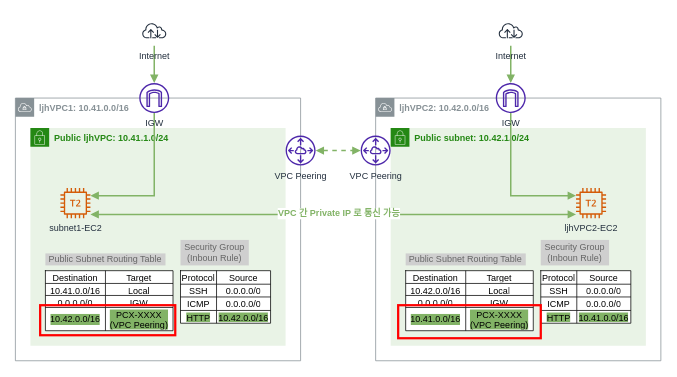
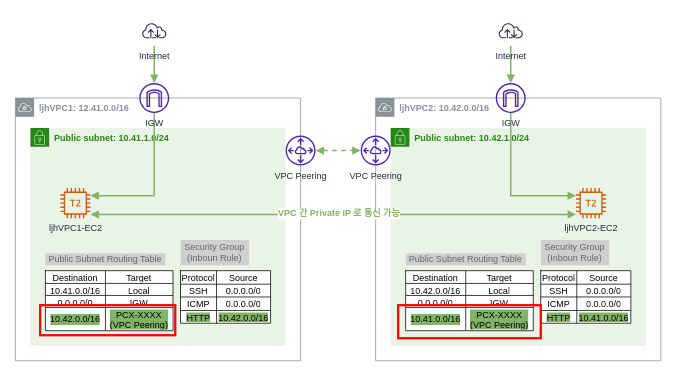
node "ljhVPC1: 10.41.0.0/16": label "ljhVPC1: 10.41.0.0/16" -> "ljhVPC1: 12.41.0.0/16"
node "Public ljhVPC: 10.41.1.0/24": label "Public ljhVPC: 10.41.1.0/24" -> "Public subnet: 10.41.1.0/24"
node "subnet1-EC2": label "subnet1-EC2" -> "ljhVPC1-EC2"
